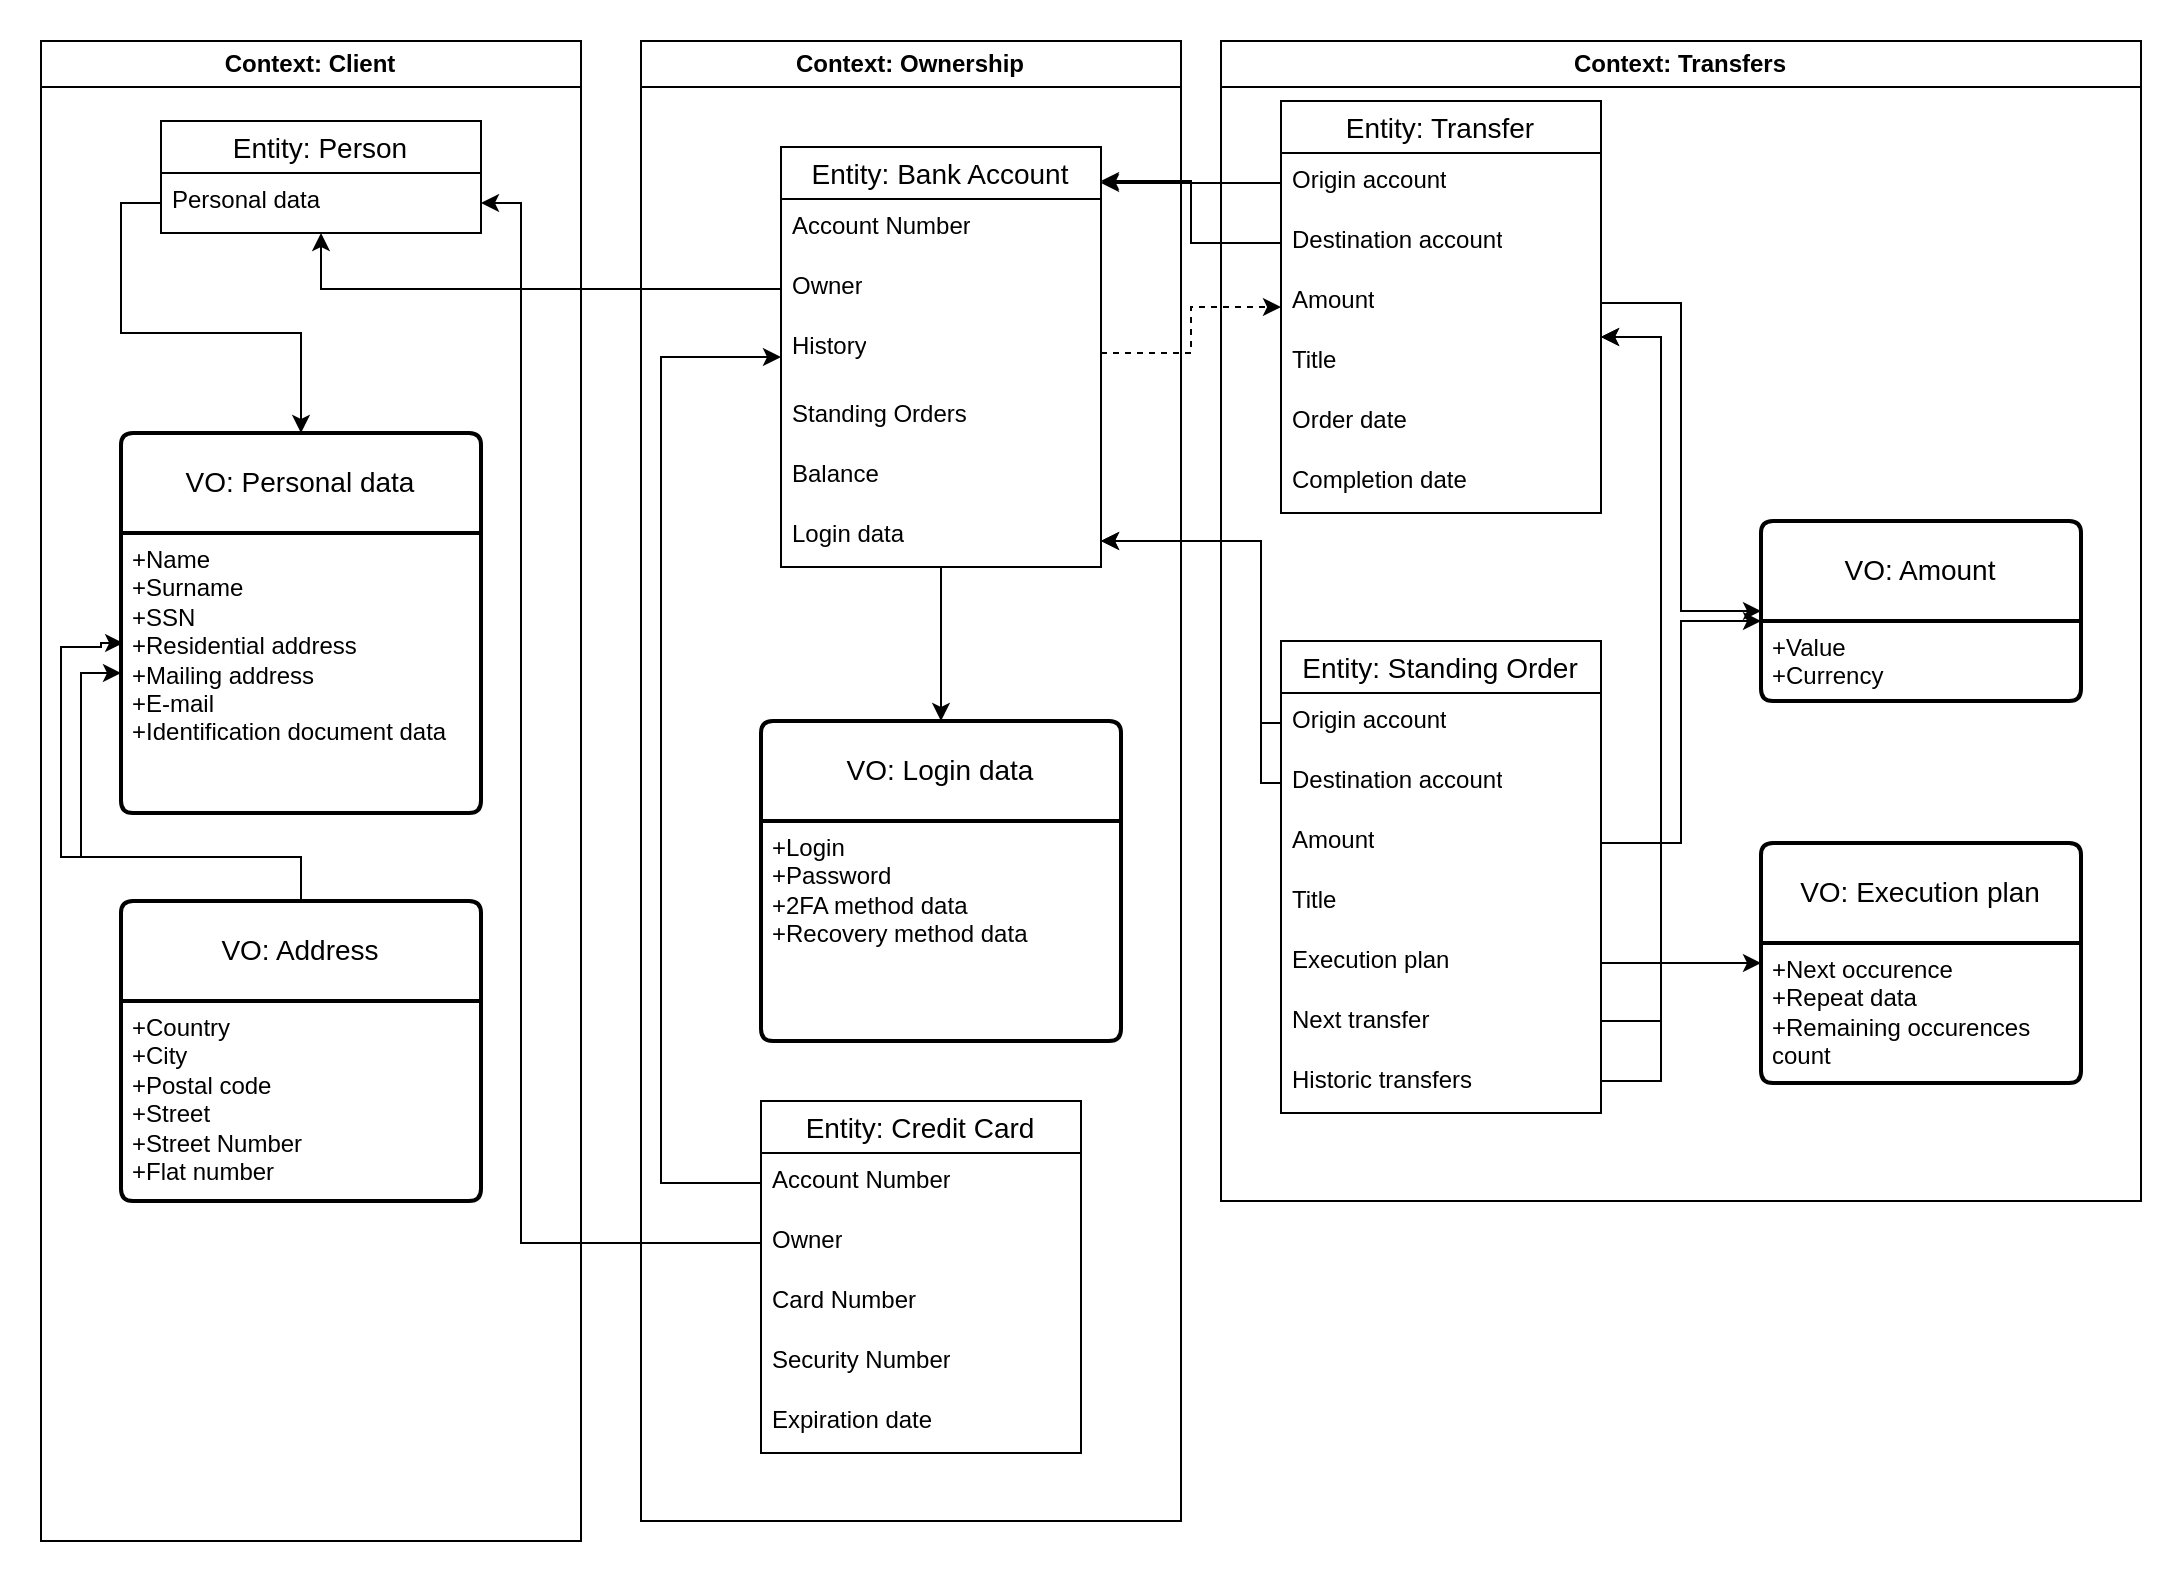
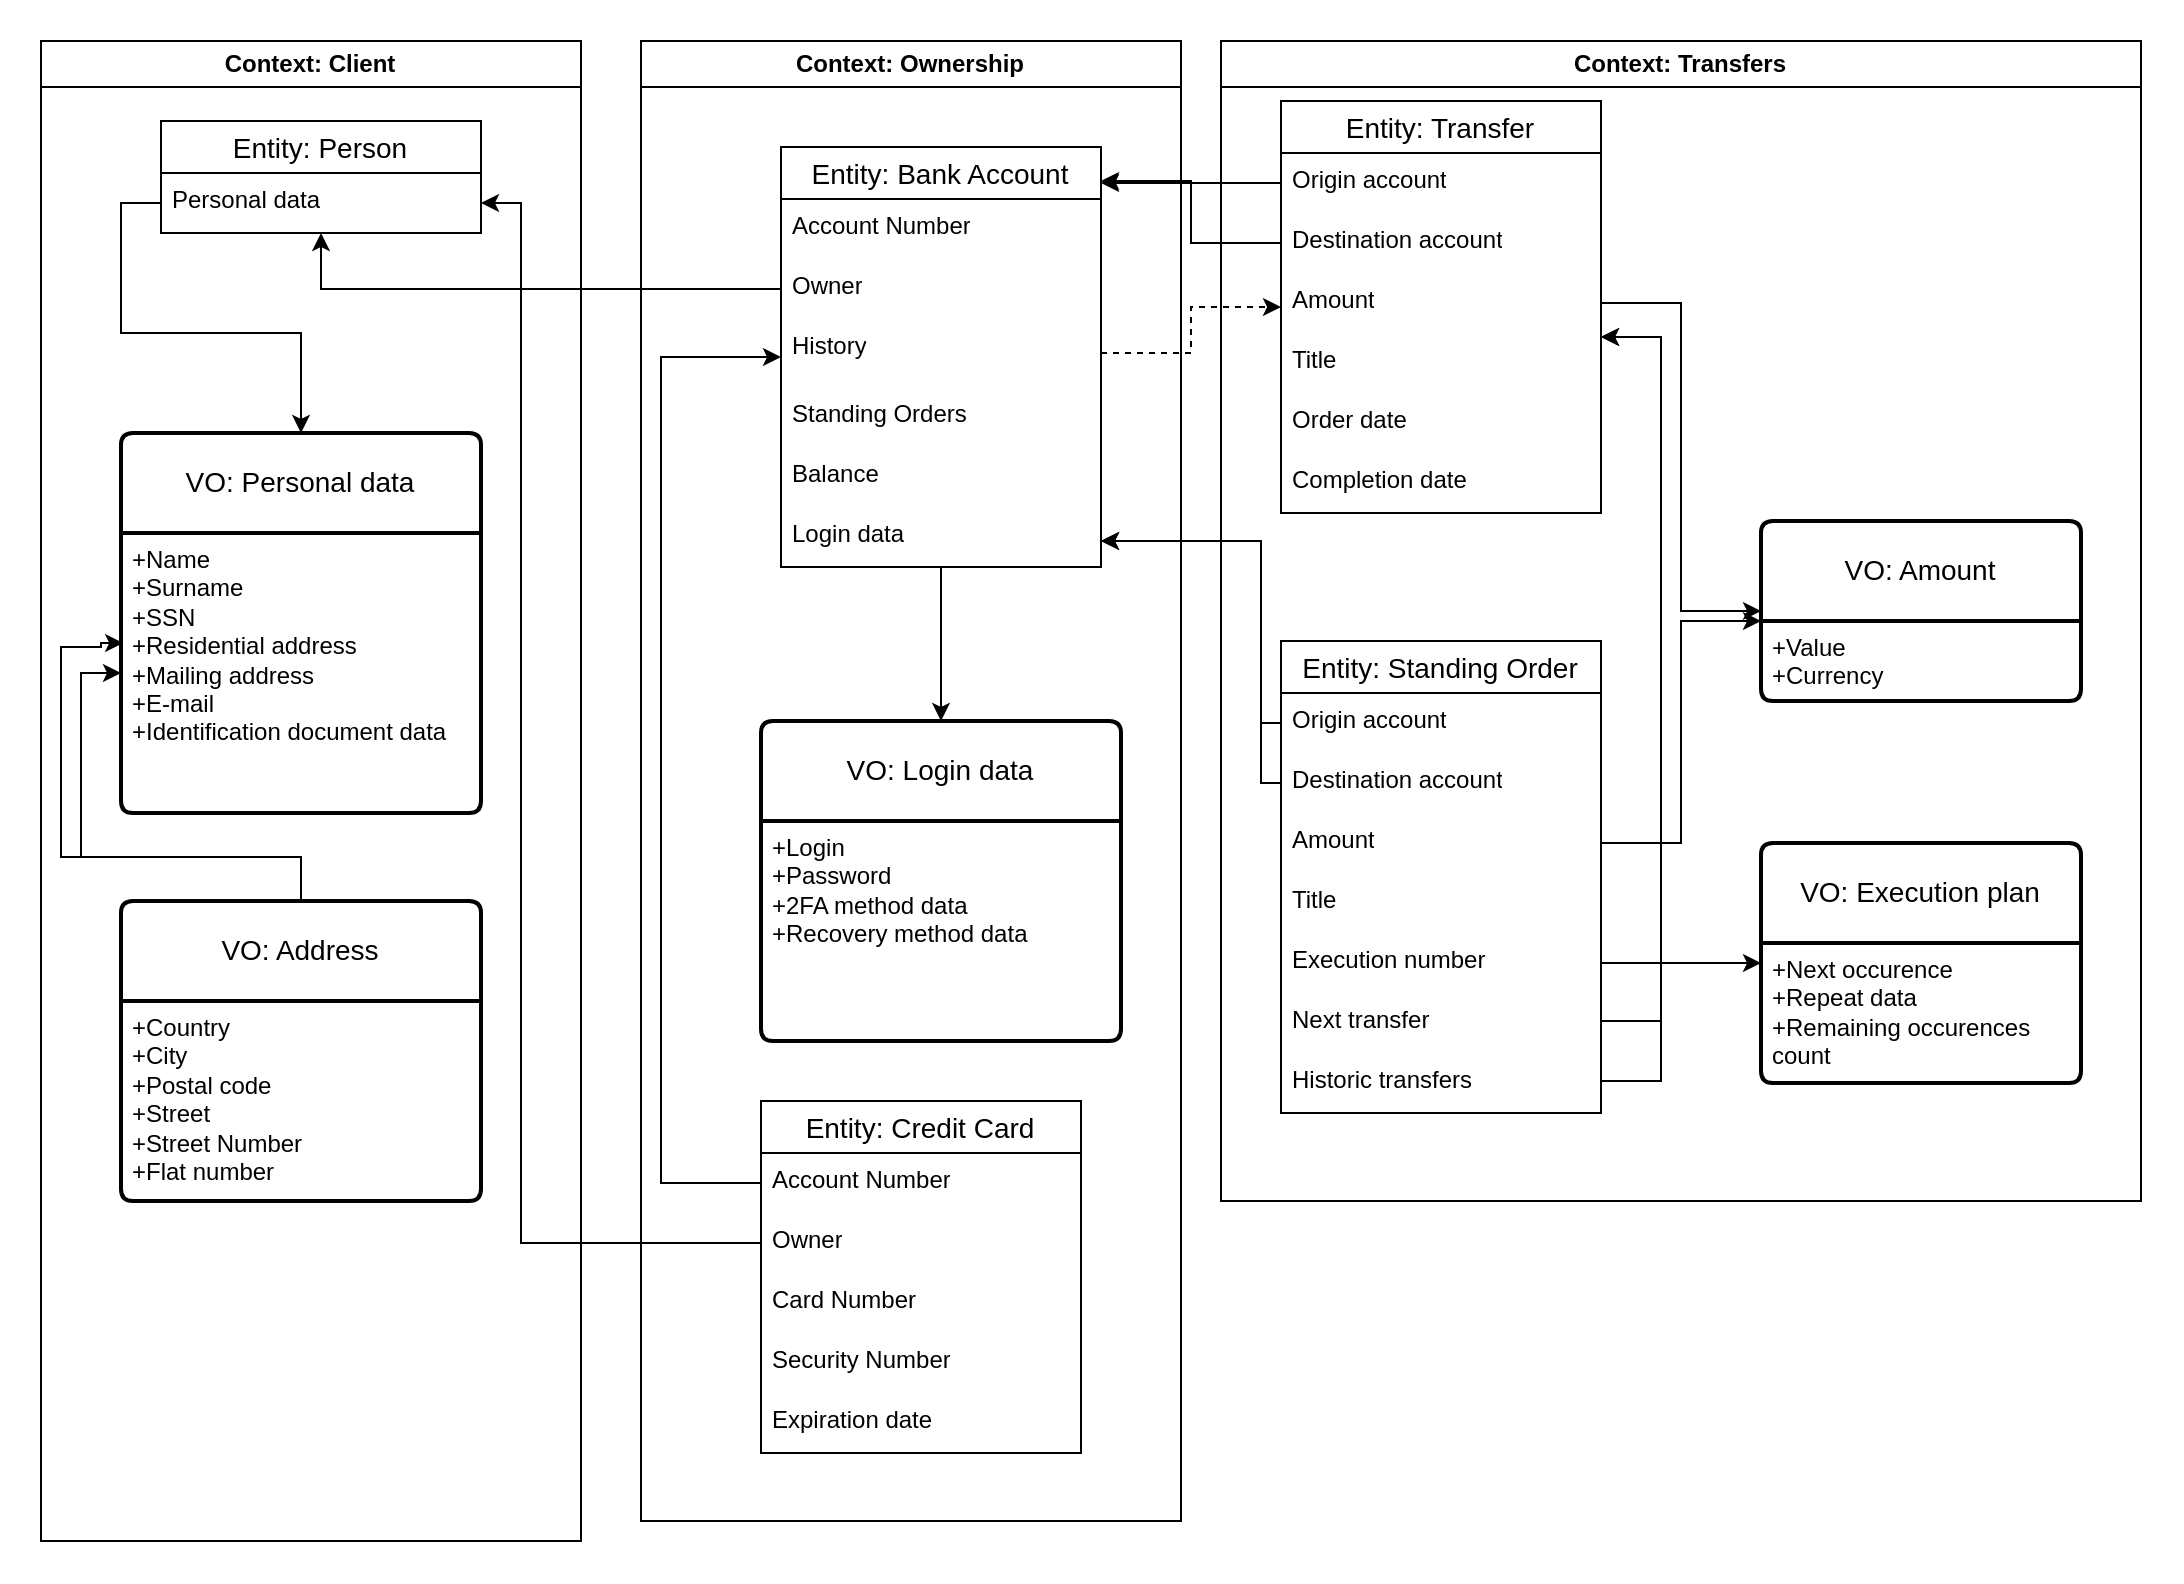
node "Execution plan": label "Execution plan" -> "Execution number"
